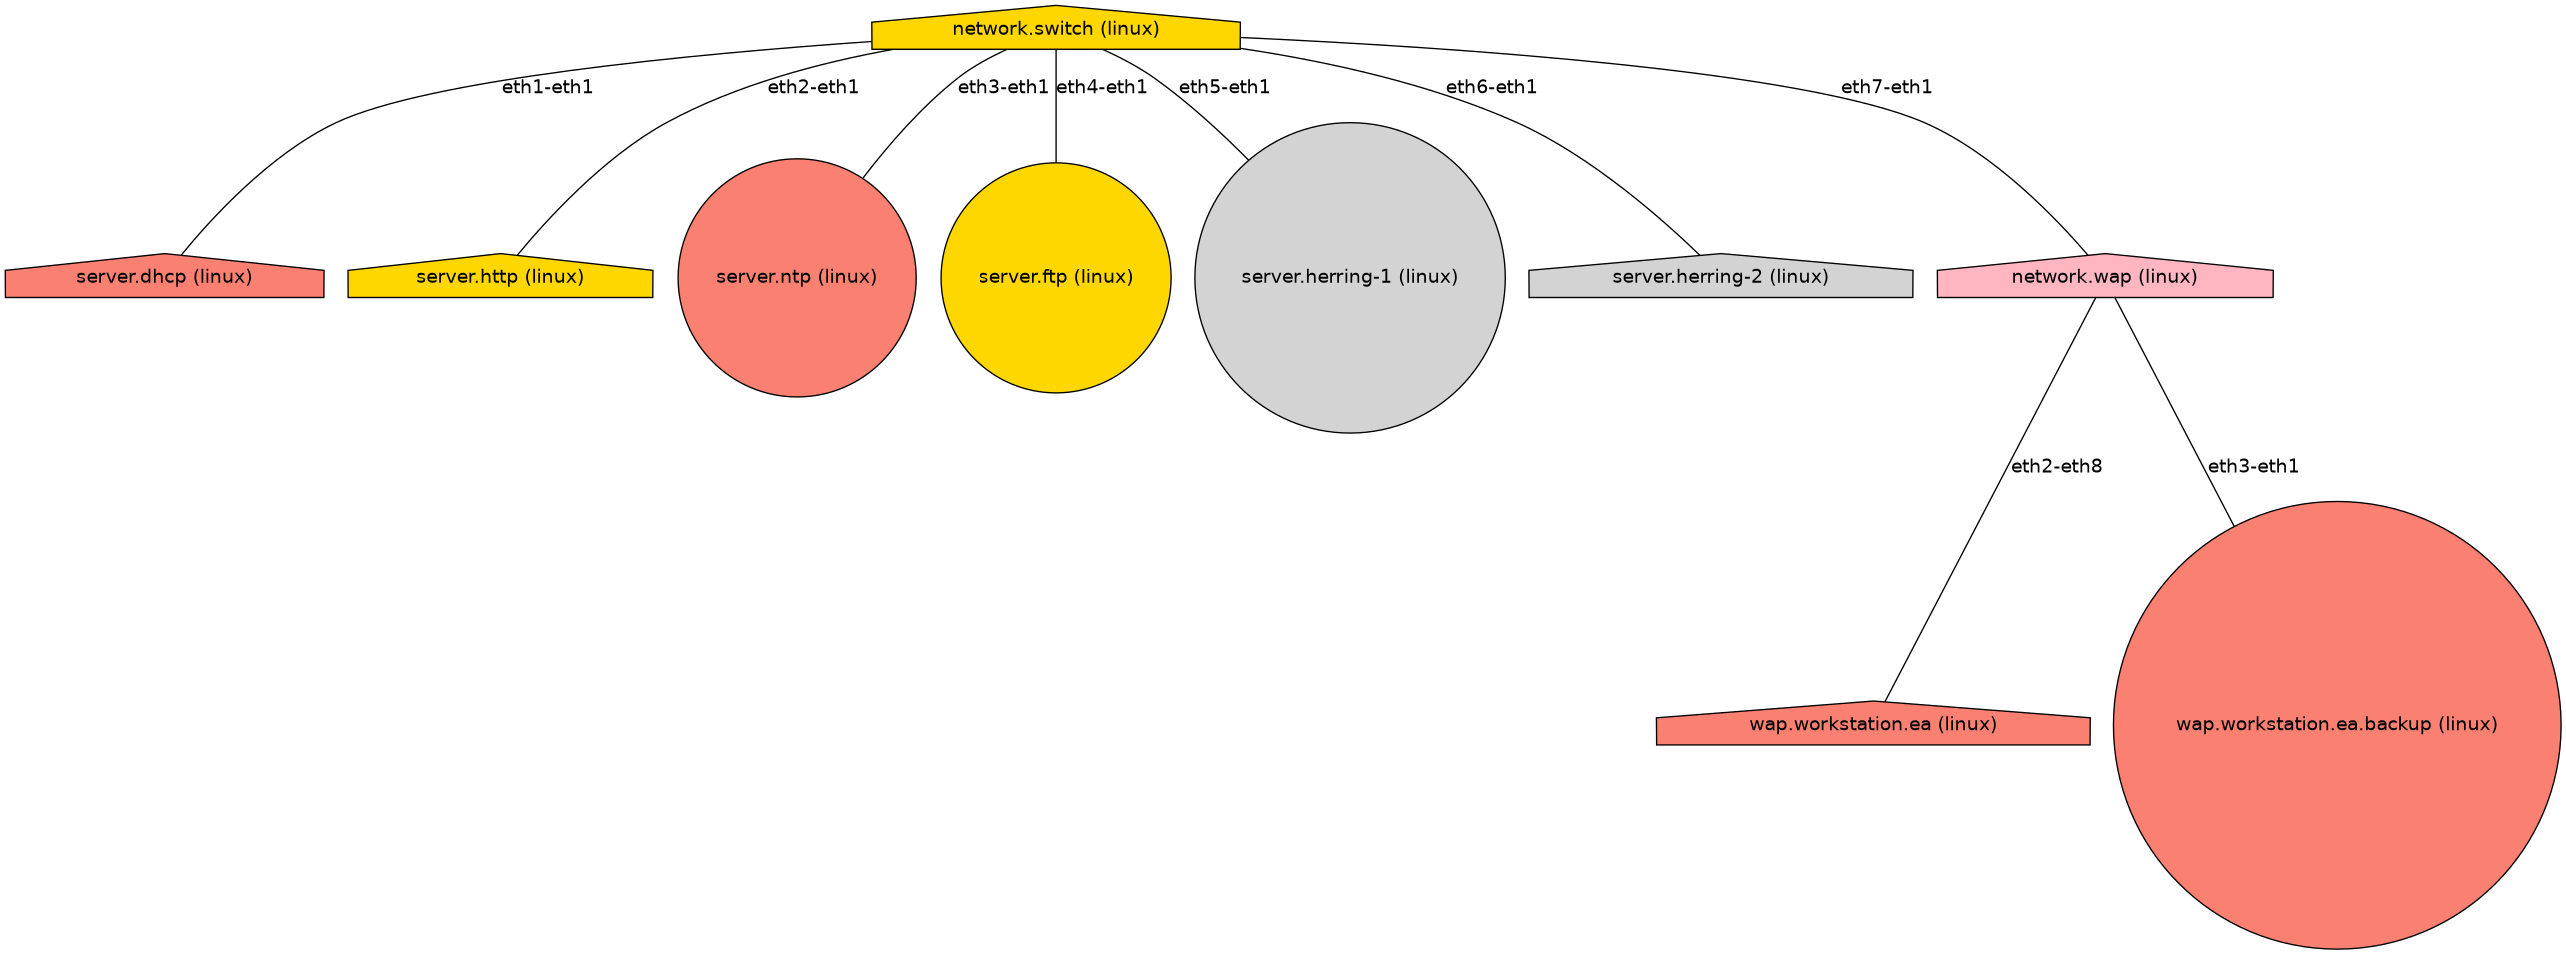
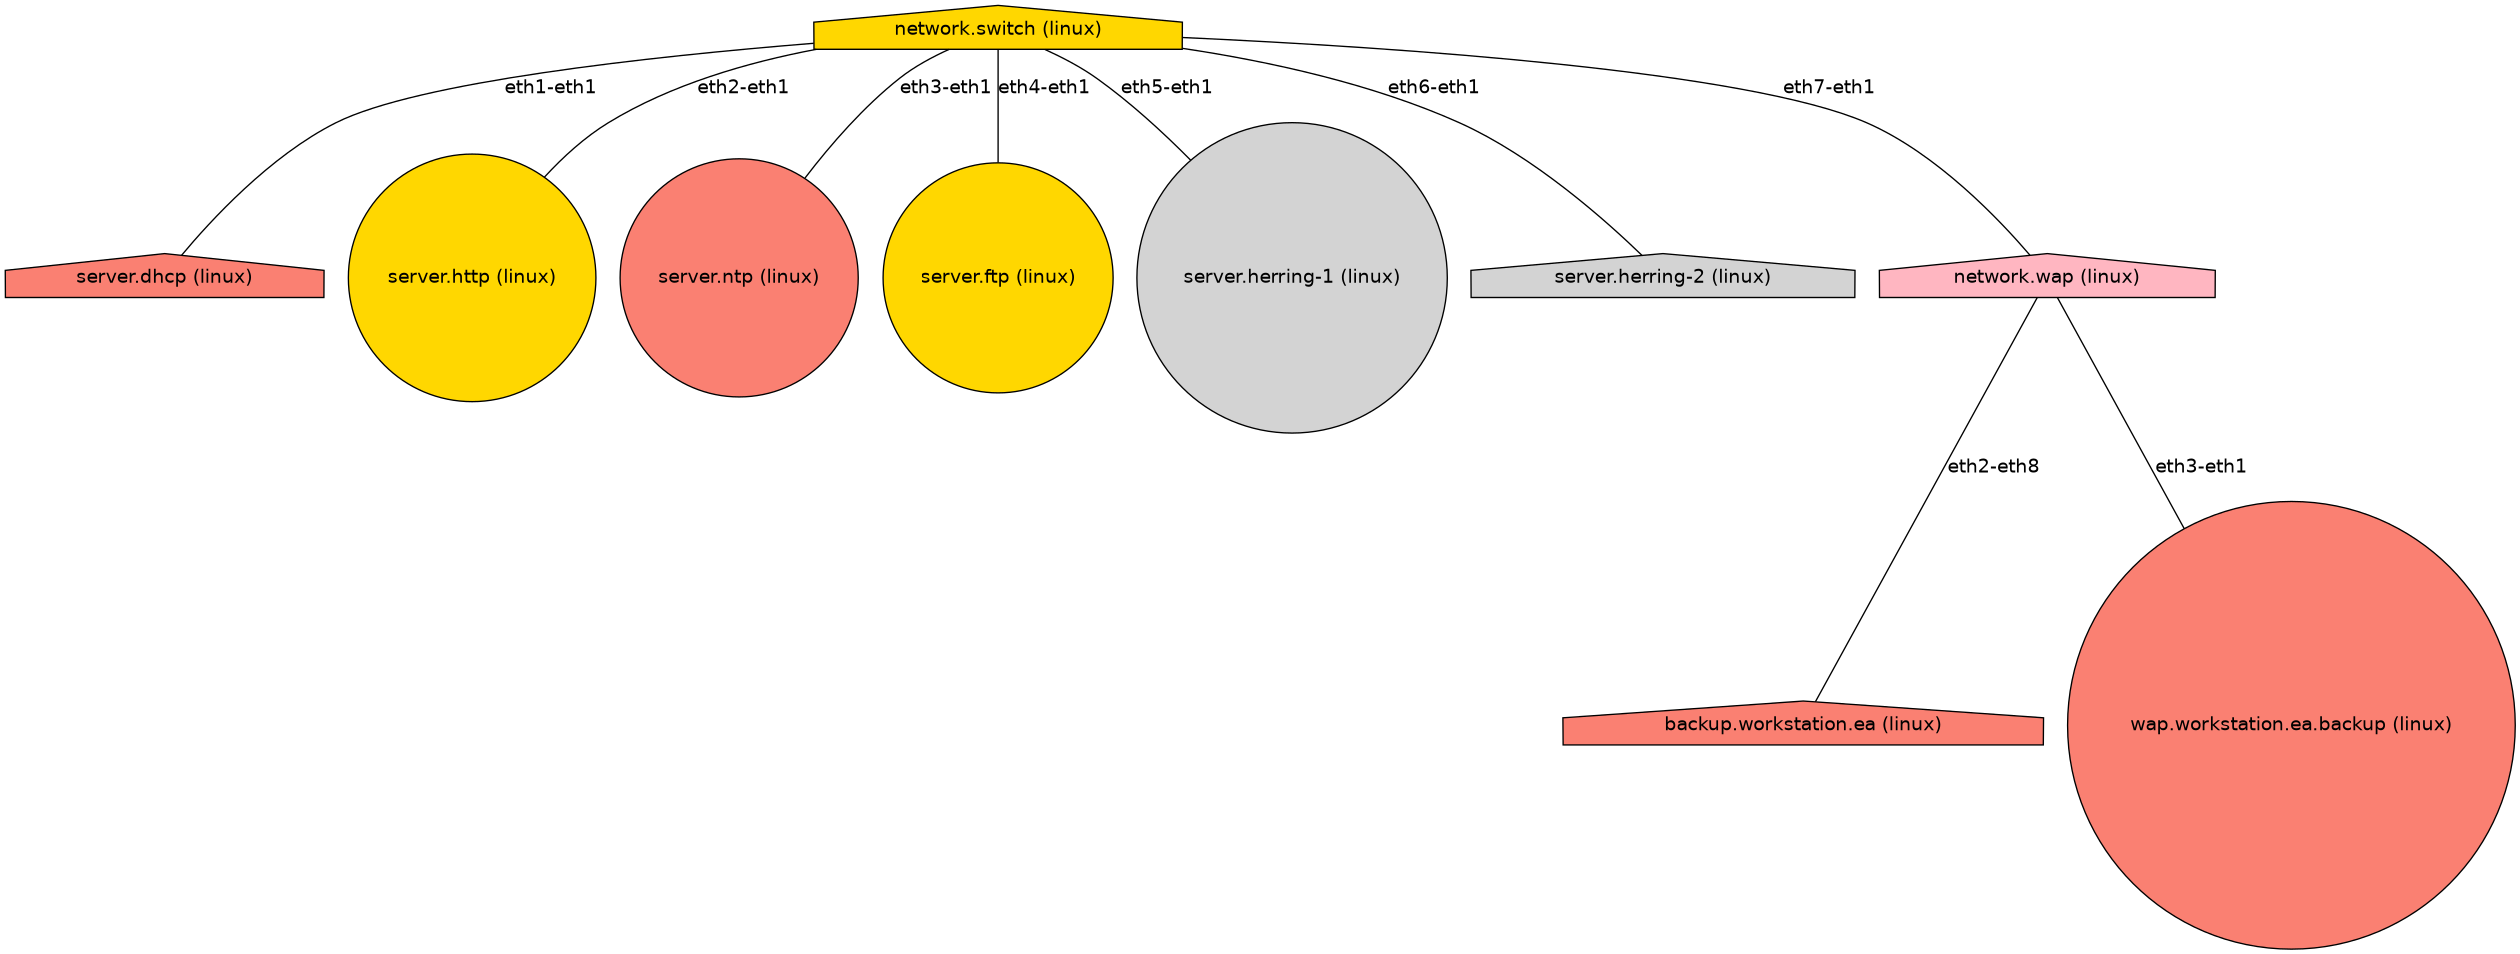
node "server.http (linux)": shape house -> circle
node "wap.workstation.ea (linux)": label "wap.workstation.ea (linux)" -> "backup.workstation.ea (linux)"
